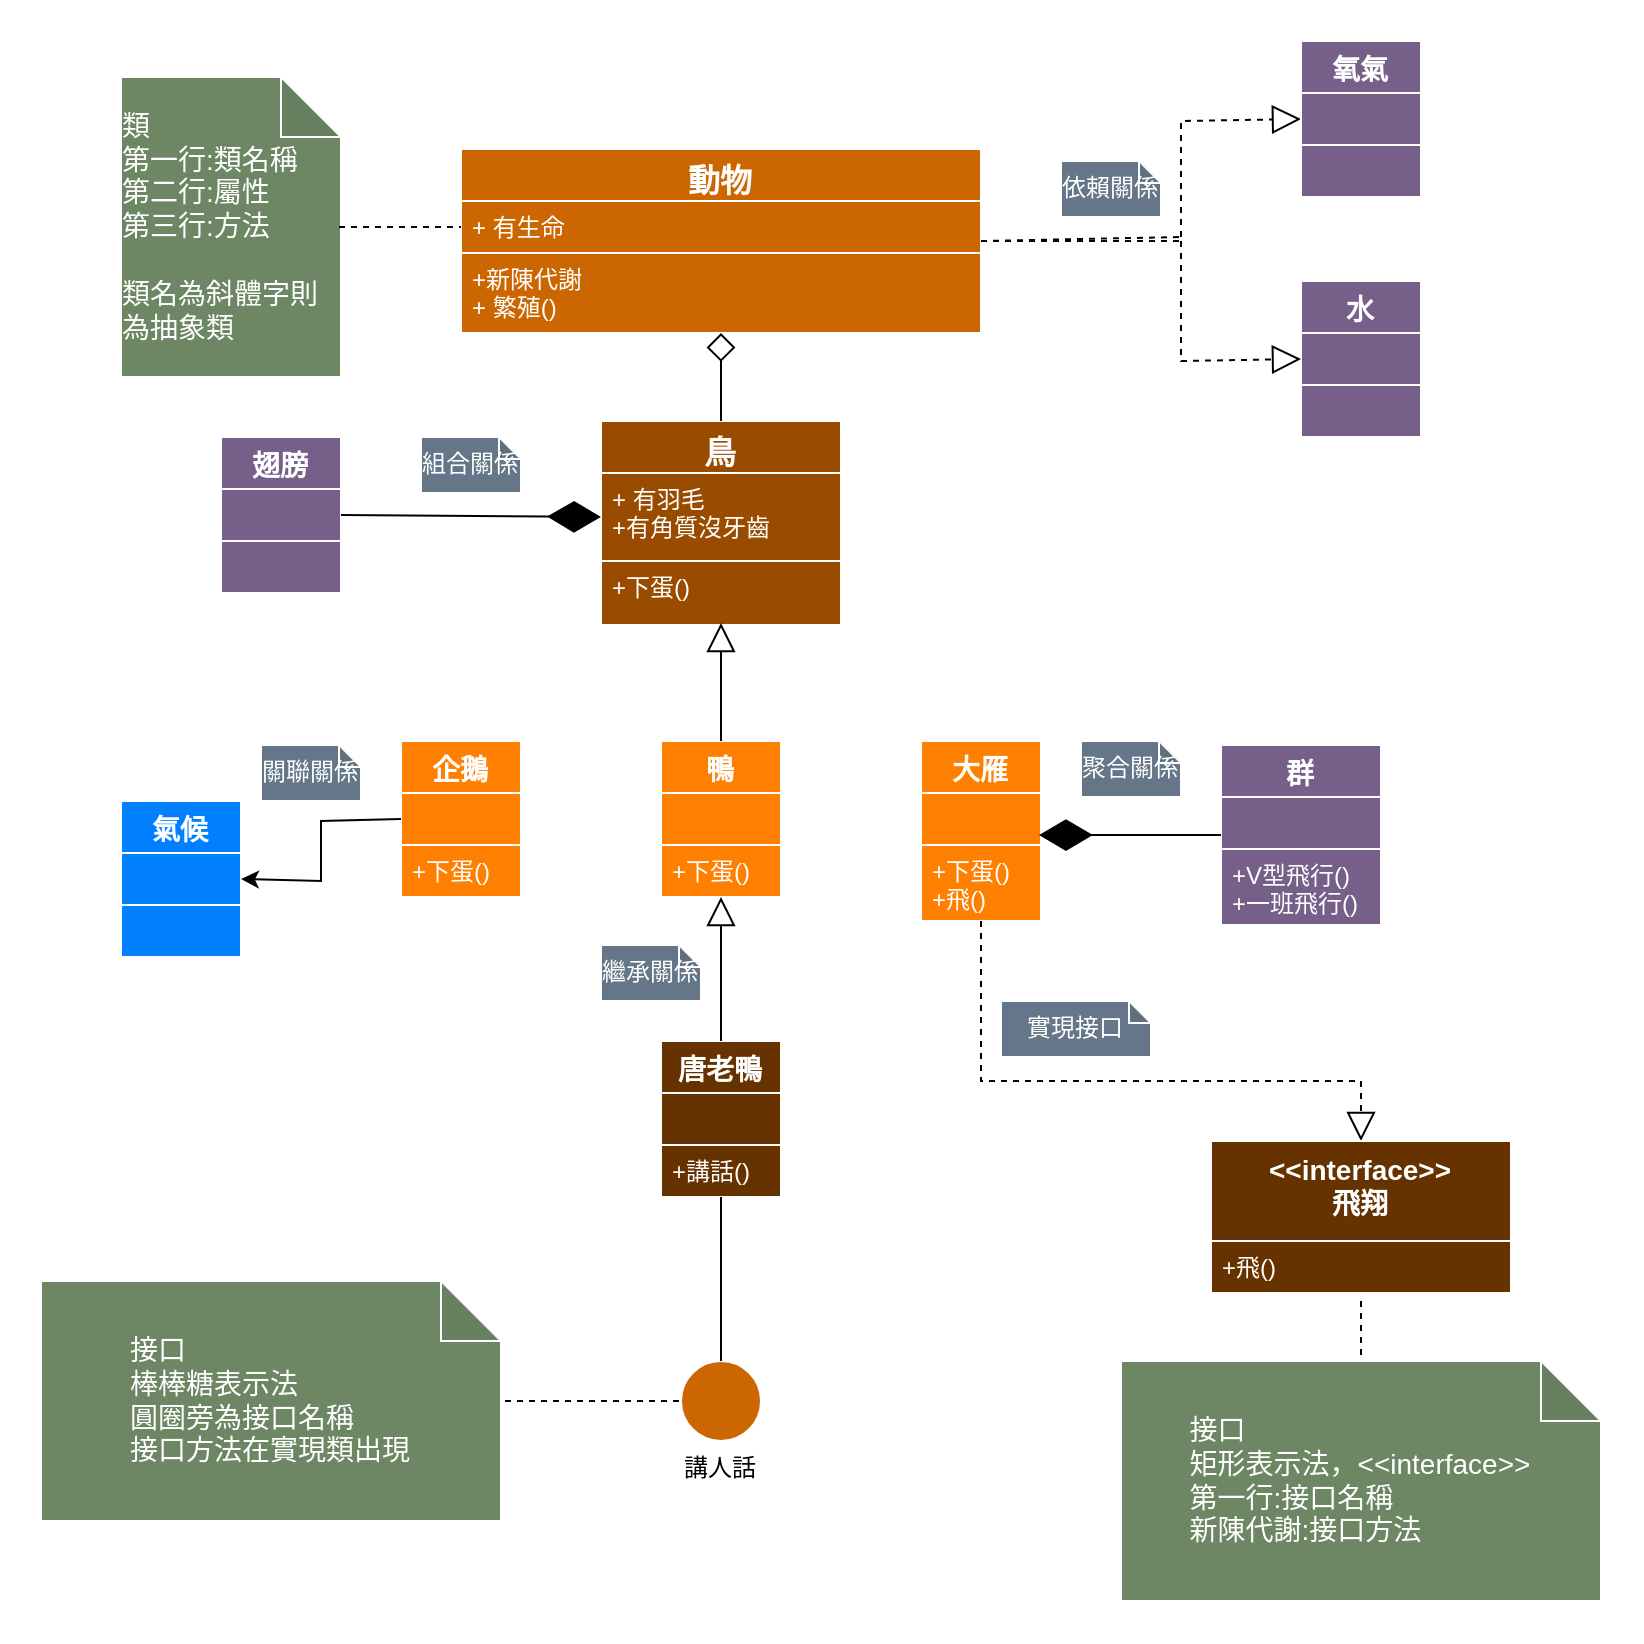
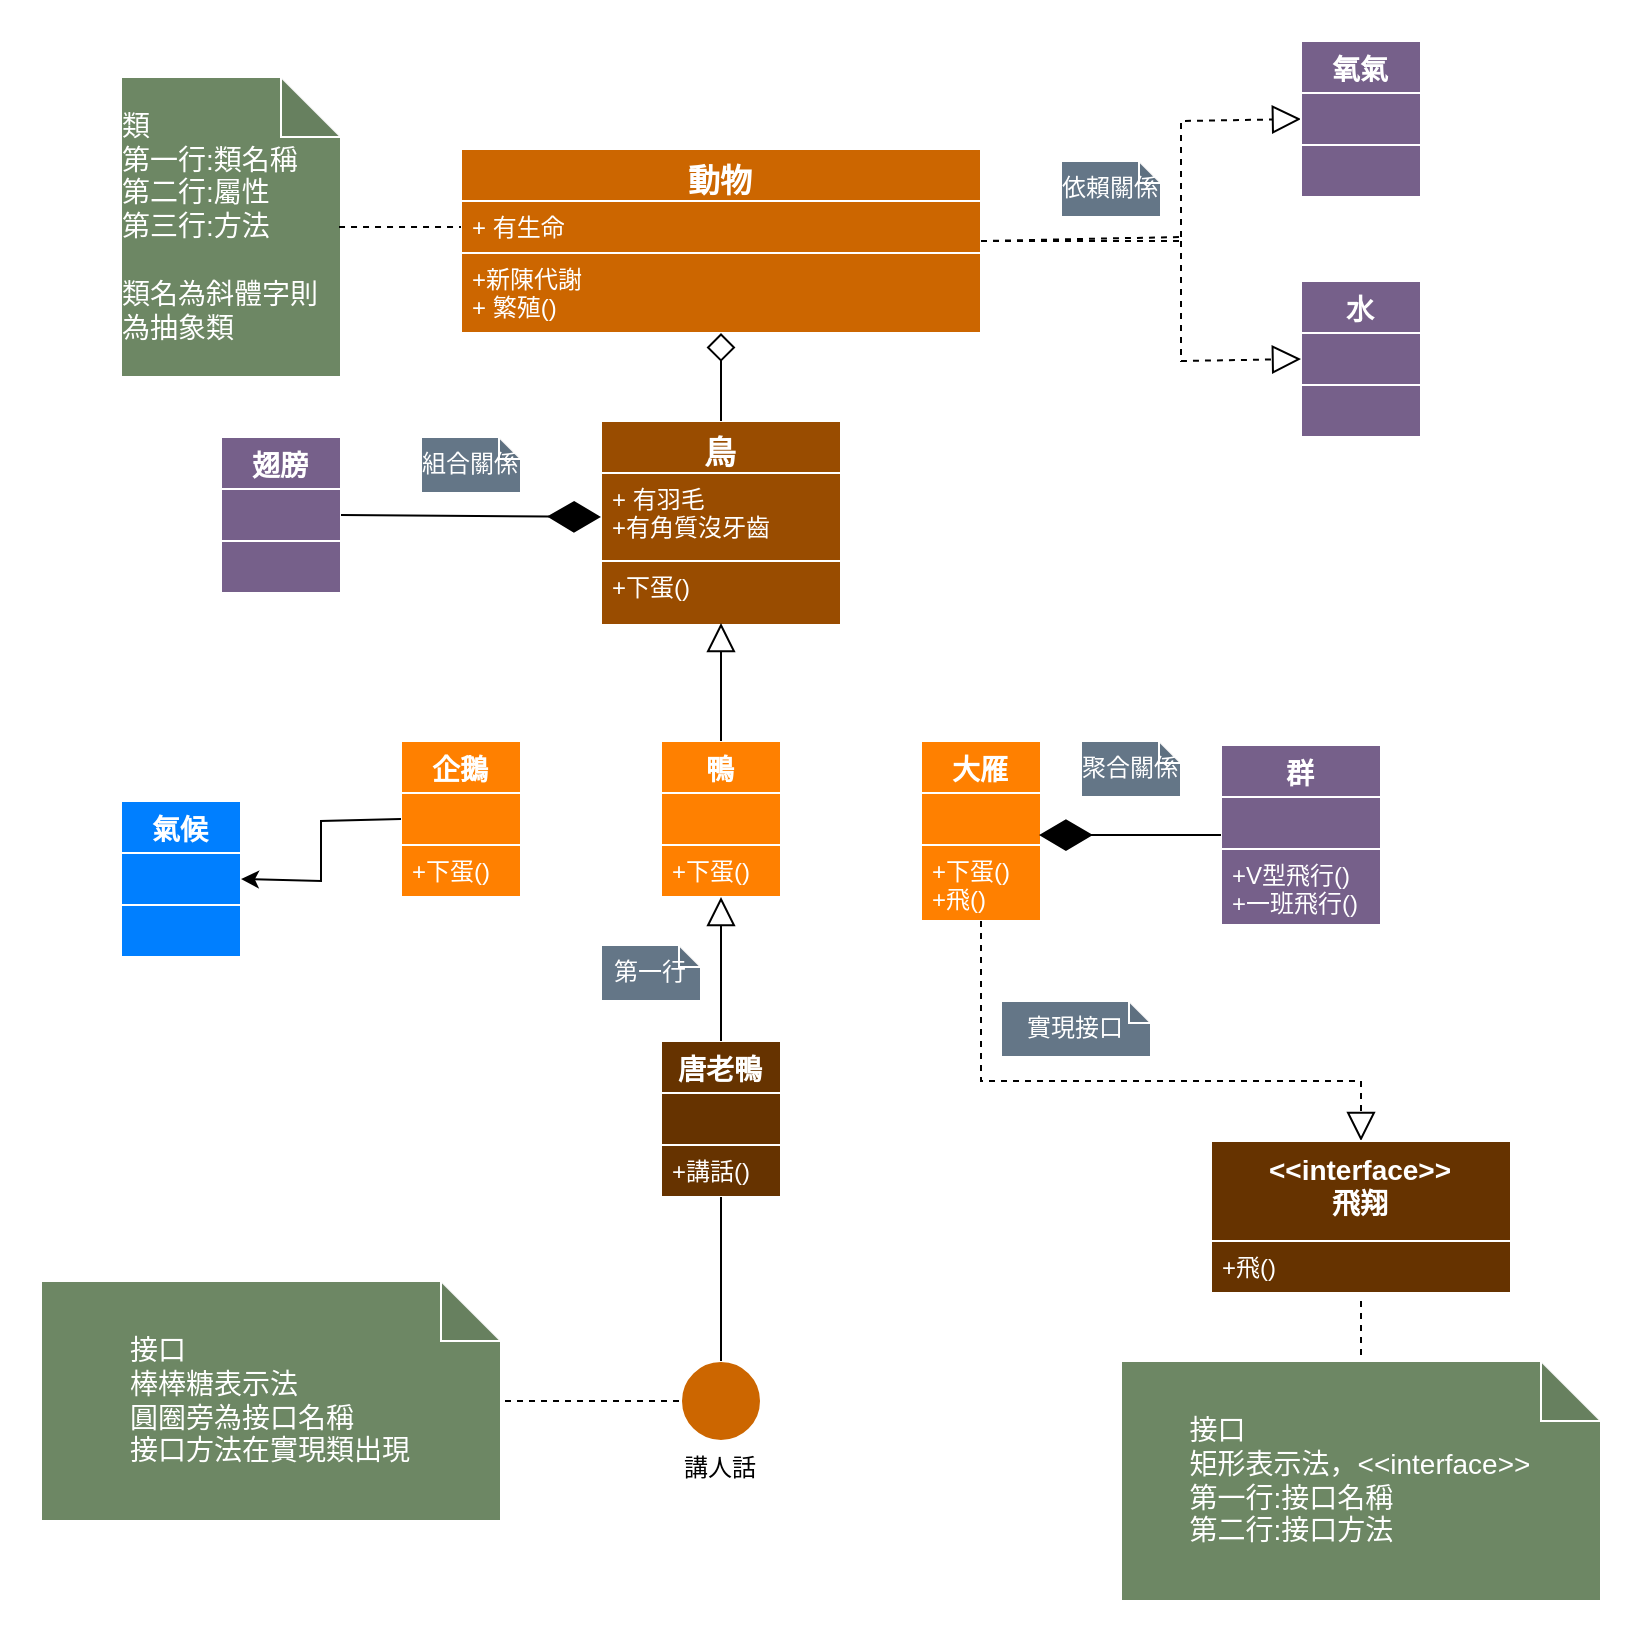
node "關聯關係": removed
node "繼承關係": label "繼承關係" -> "第一行"
node "接口 矩形表示法，<<interface>> 第一行:接口名稱 新陳代謝:接口方法": label "接口 矩形表示法，<<interface>> 第一行:接口名稱 新陳代謝:接口方法" -> "接口 矩形表示法，<<interface>> 第一行:接口名稱 第二行:接口方法"
